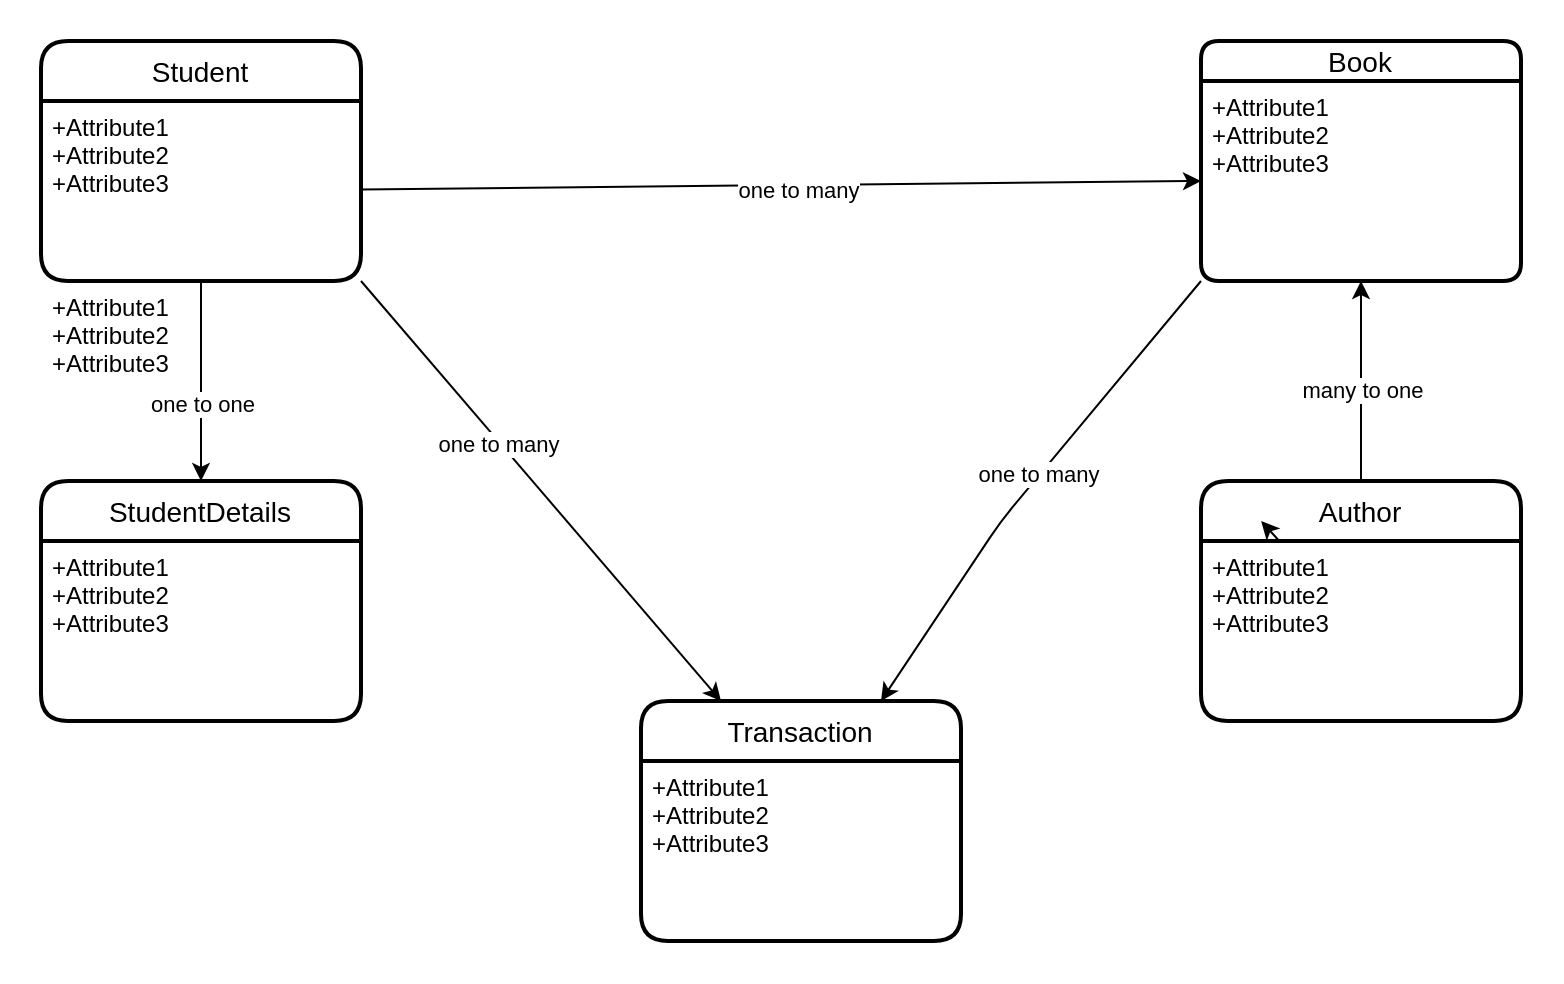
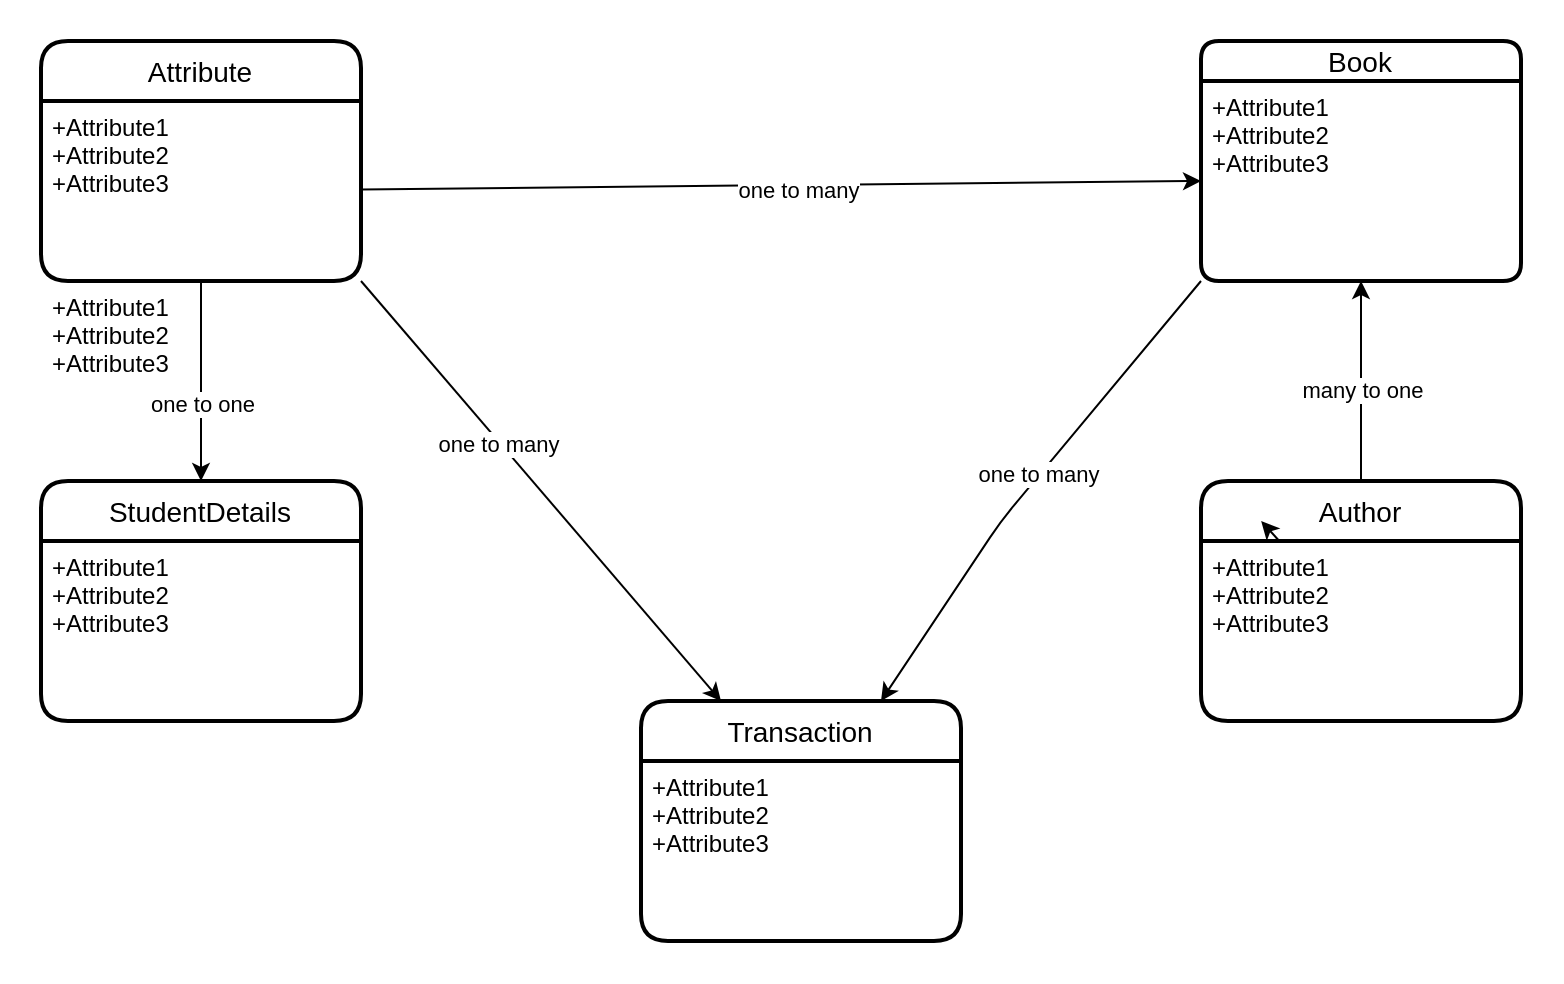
node "Student": label "Student" -> "Attribute"
